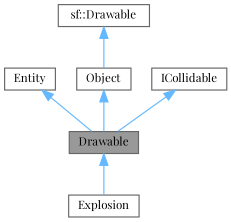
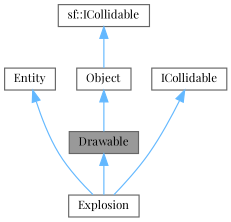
node "sf::Drawable": label "sf::Drawable" -> "sf::ICollidable"
edge "Drawable" -> "Entity": now "Explosion" -> "Entity"
edge "Drawable" -> "ICollidable": now "Explosion" -> "ICollidable"
